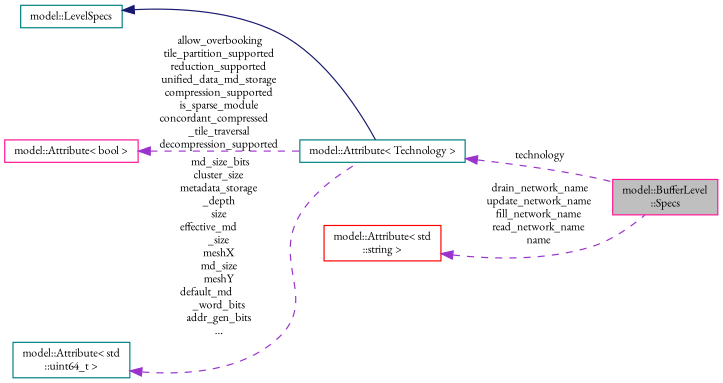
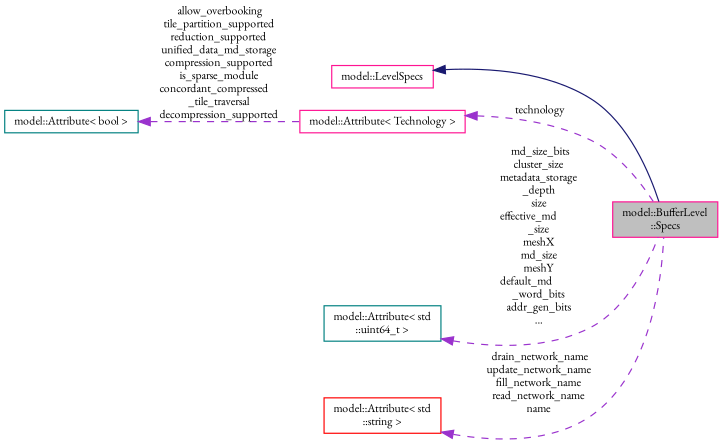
node "model::LevelSpecs": color teal -> deeppink
edge "model::Attribute< Technology >" -> "model::LevelSpecs": now "model::BufferLevel ::Specs" -> "model::LevelSpecs"
node "model::Attribute< bool >": color deeppink -> teal
node "model::Attribute< Technology >": color teal -> deeppink
edge "model::Attribute< Technology >" -> "model::Attribute< std ::uint64_t >": now "model::BufferLevel ::Specs" -> "model::Attribute< std ::uint64_t >"
